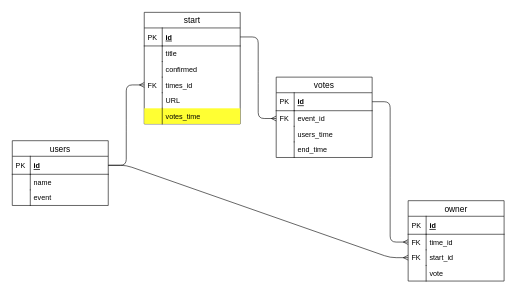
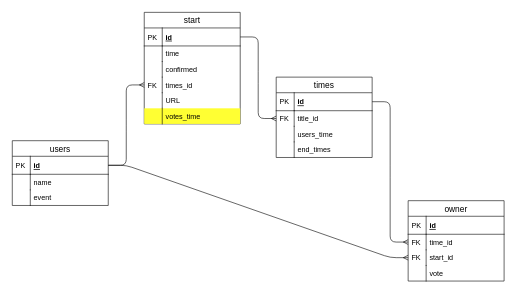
node "title": label "title" -> "time"
node "votes": label "votes" -> "times"
node "event_id": label "event_id" -> "title_id"
node "end_time": label "end_time" -> "end_times"
